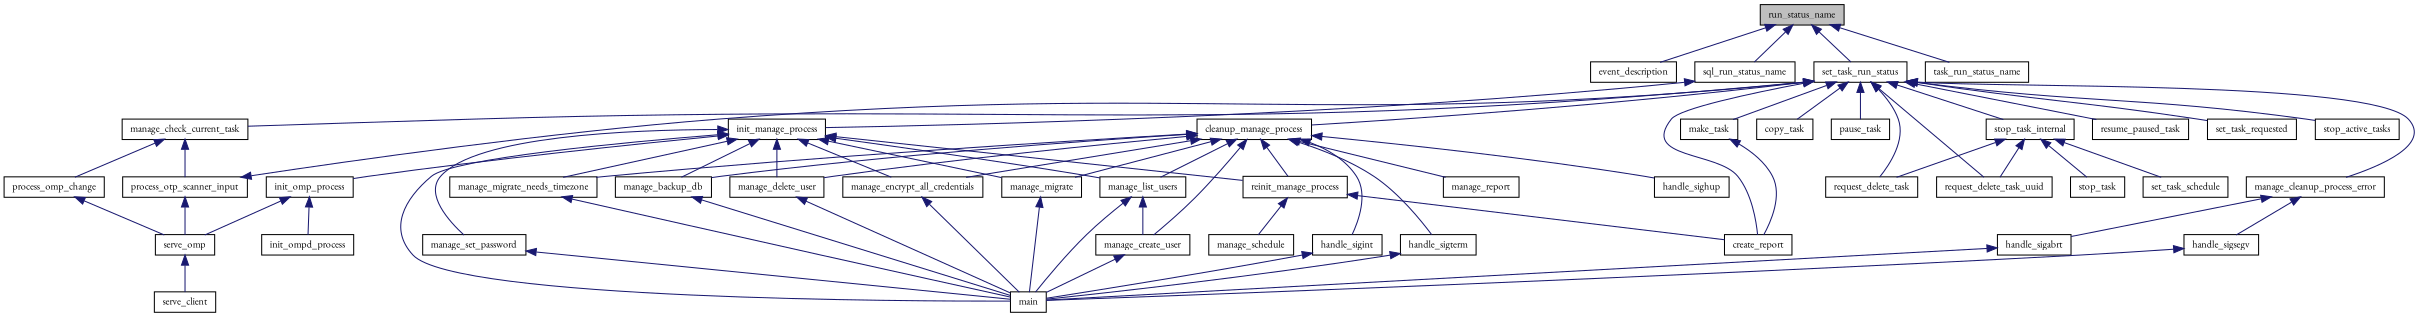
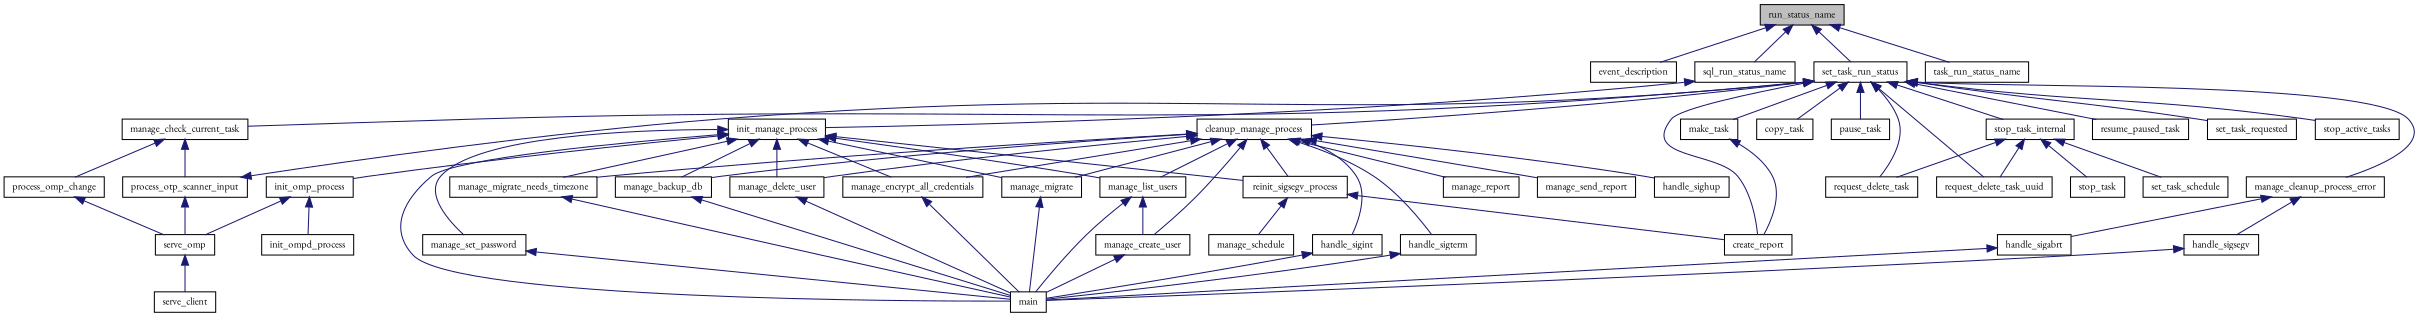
node "reinit_manage_process": label "reinit_manage_process" -> "reinit_sigsegv_process"
node "manage_send_report": added
